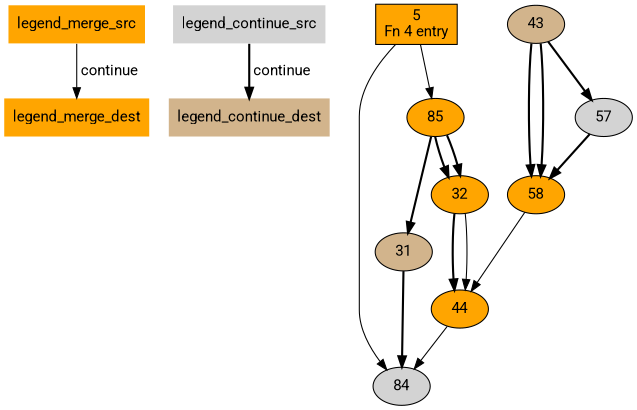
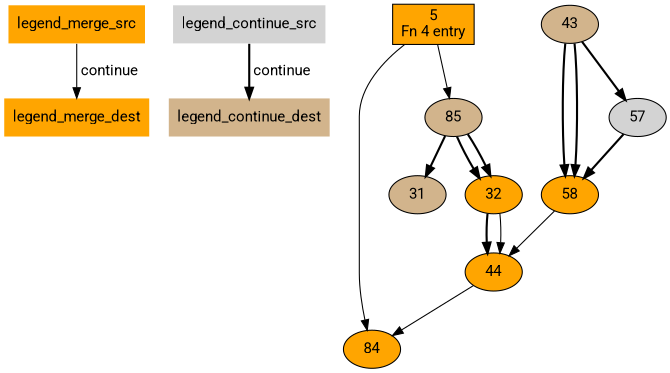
node "85": fillcolor orange -> tan
edge "31" -> "84": removed
node "84": fillcolor lightgrey -> orange
